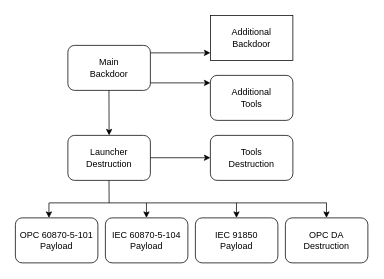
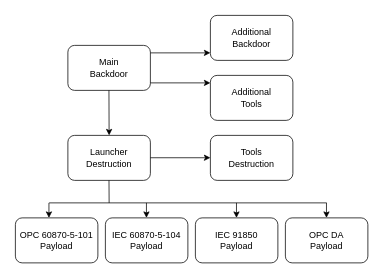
node "Additional Backdoor": shape rectangle -> rounded rectangle
node "OPC DA Destruction": label "OPC DA Destruction" -> "OPC DA Payload"
